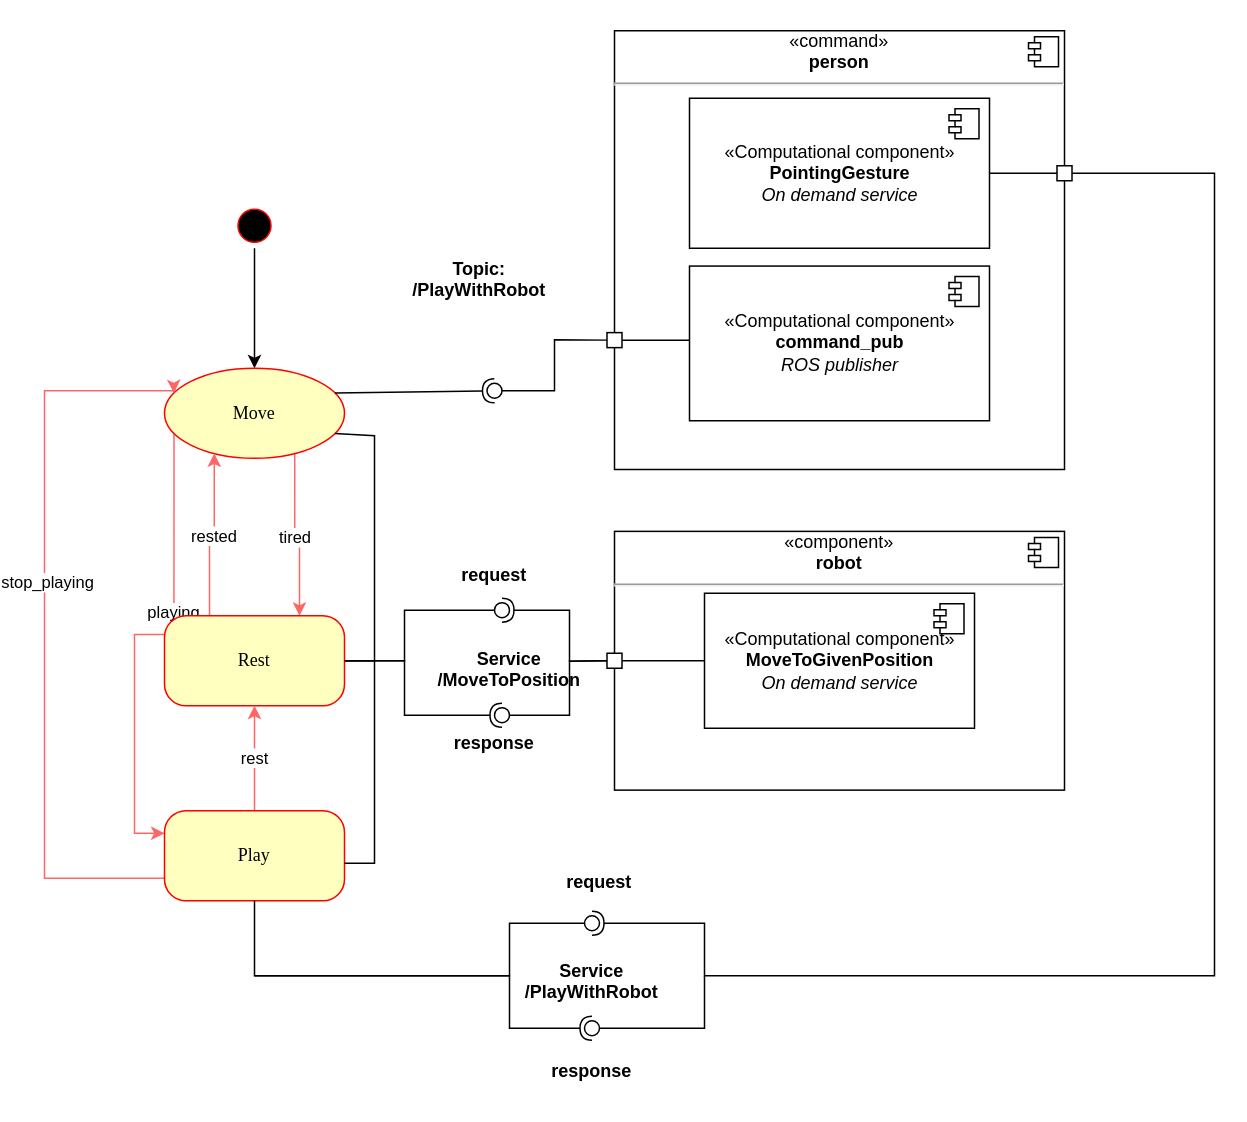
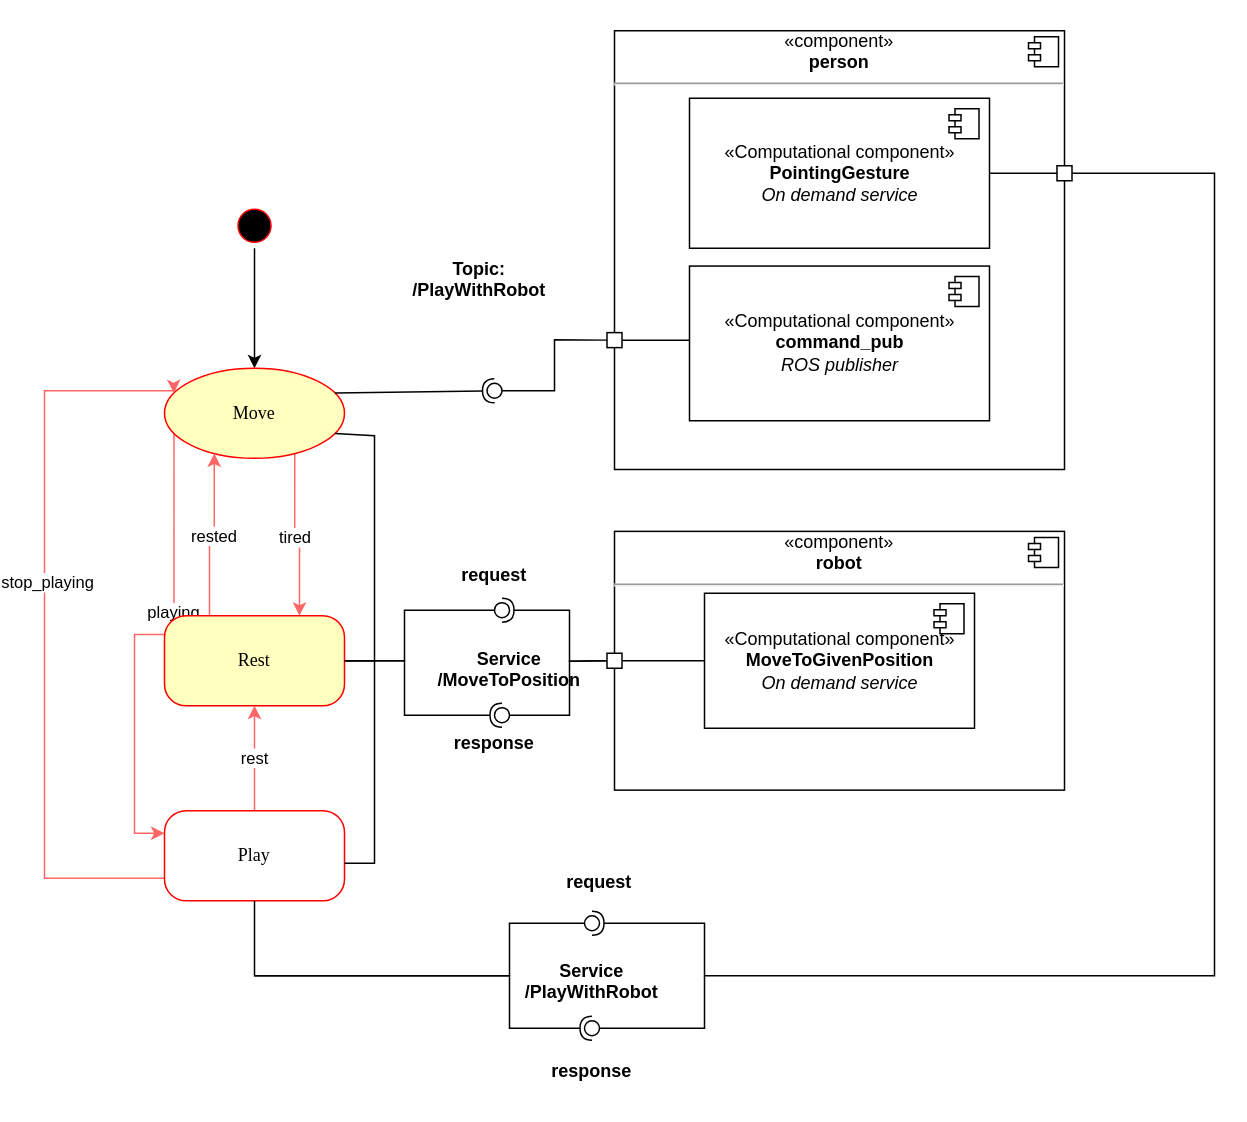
node "«command» person": label "«command» person" -> "«component» person"
node "Play": fillcolor #ffffc0 -> #ffffff
